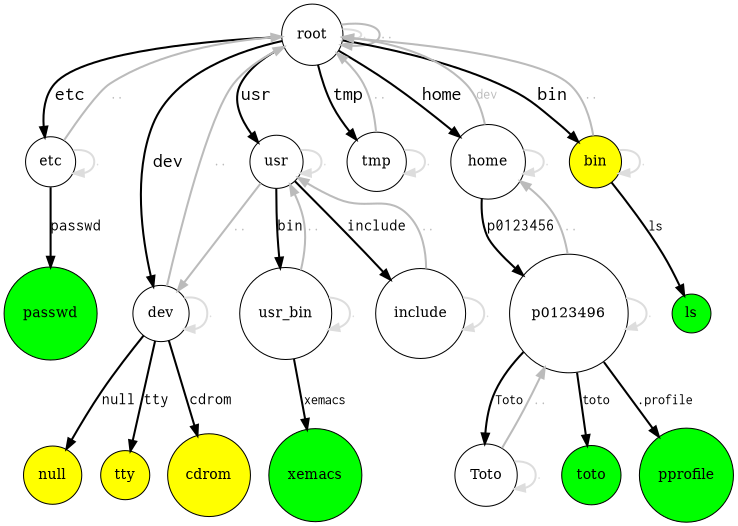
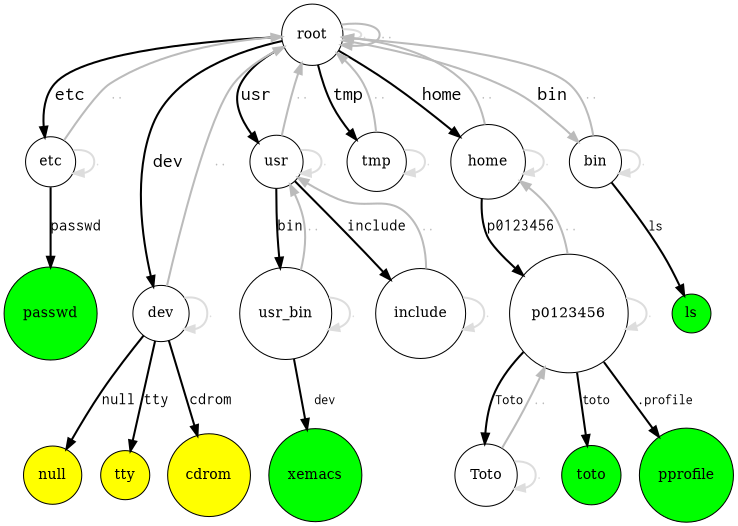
edge "root" -> "bin": color black -> #bbbbbb
edge "home" -> "root": label "dev" -> ".."
node "bin": fillcolor yellow -> white
edge "usr" -> "dev": now "usr" -> "root"
node "p0123496": label "p0123496" -> "p0123456"
edge "usr_bin" -> "xemacs": label "xemacs" -> "dev"
